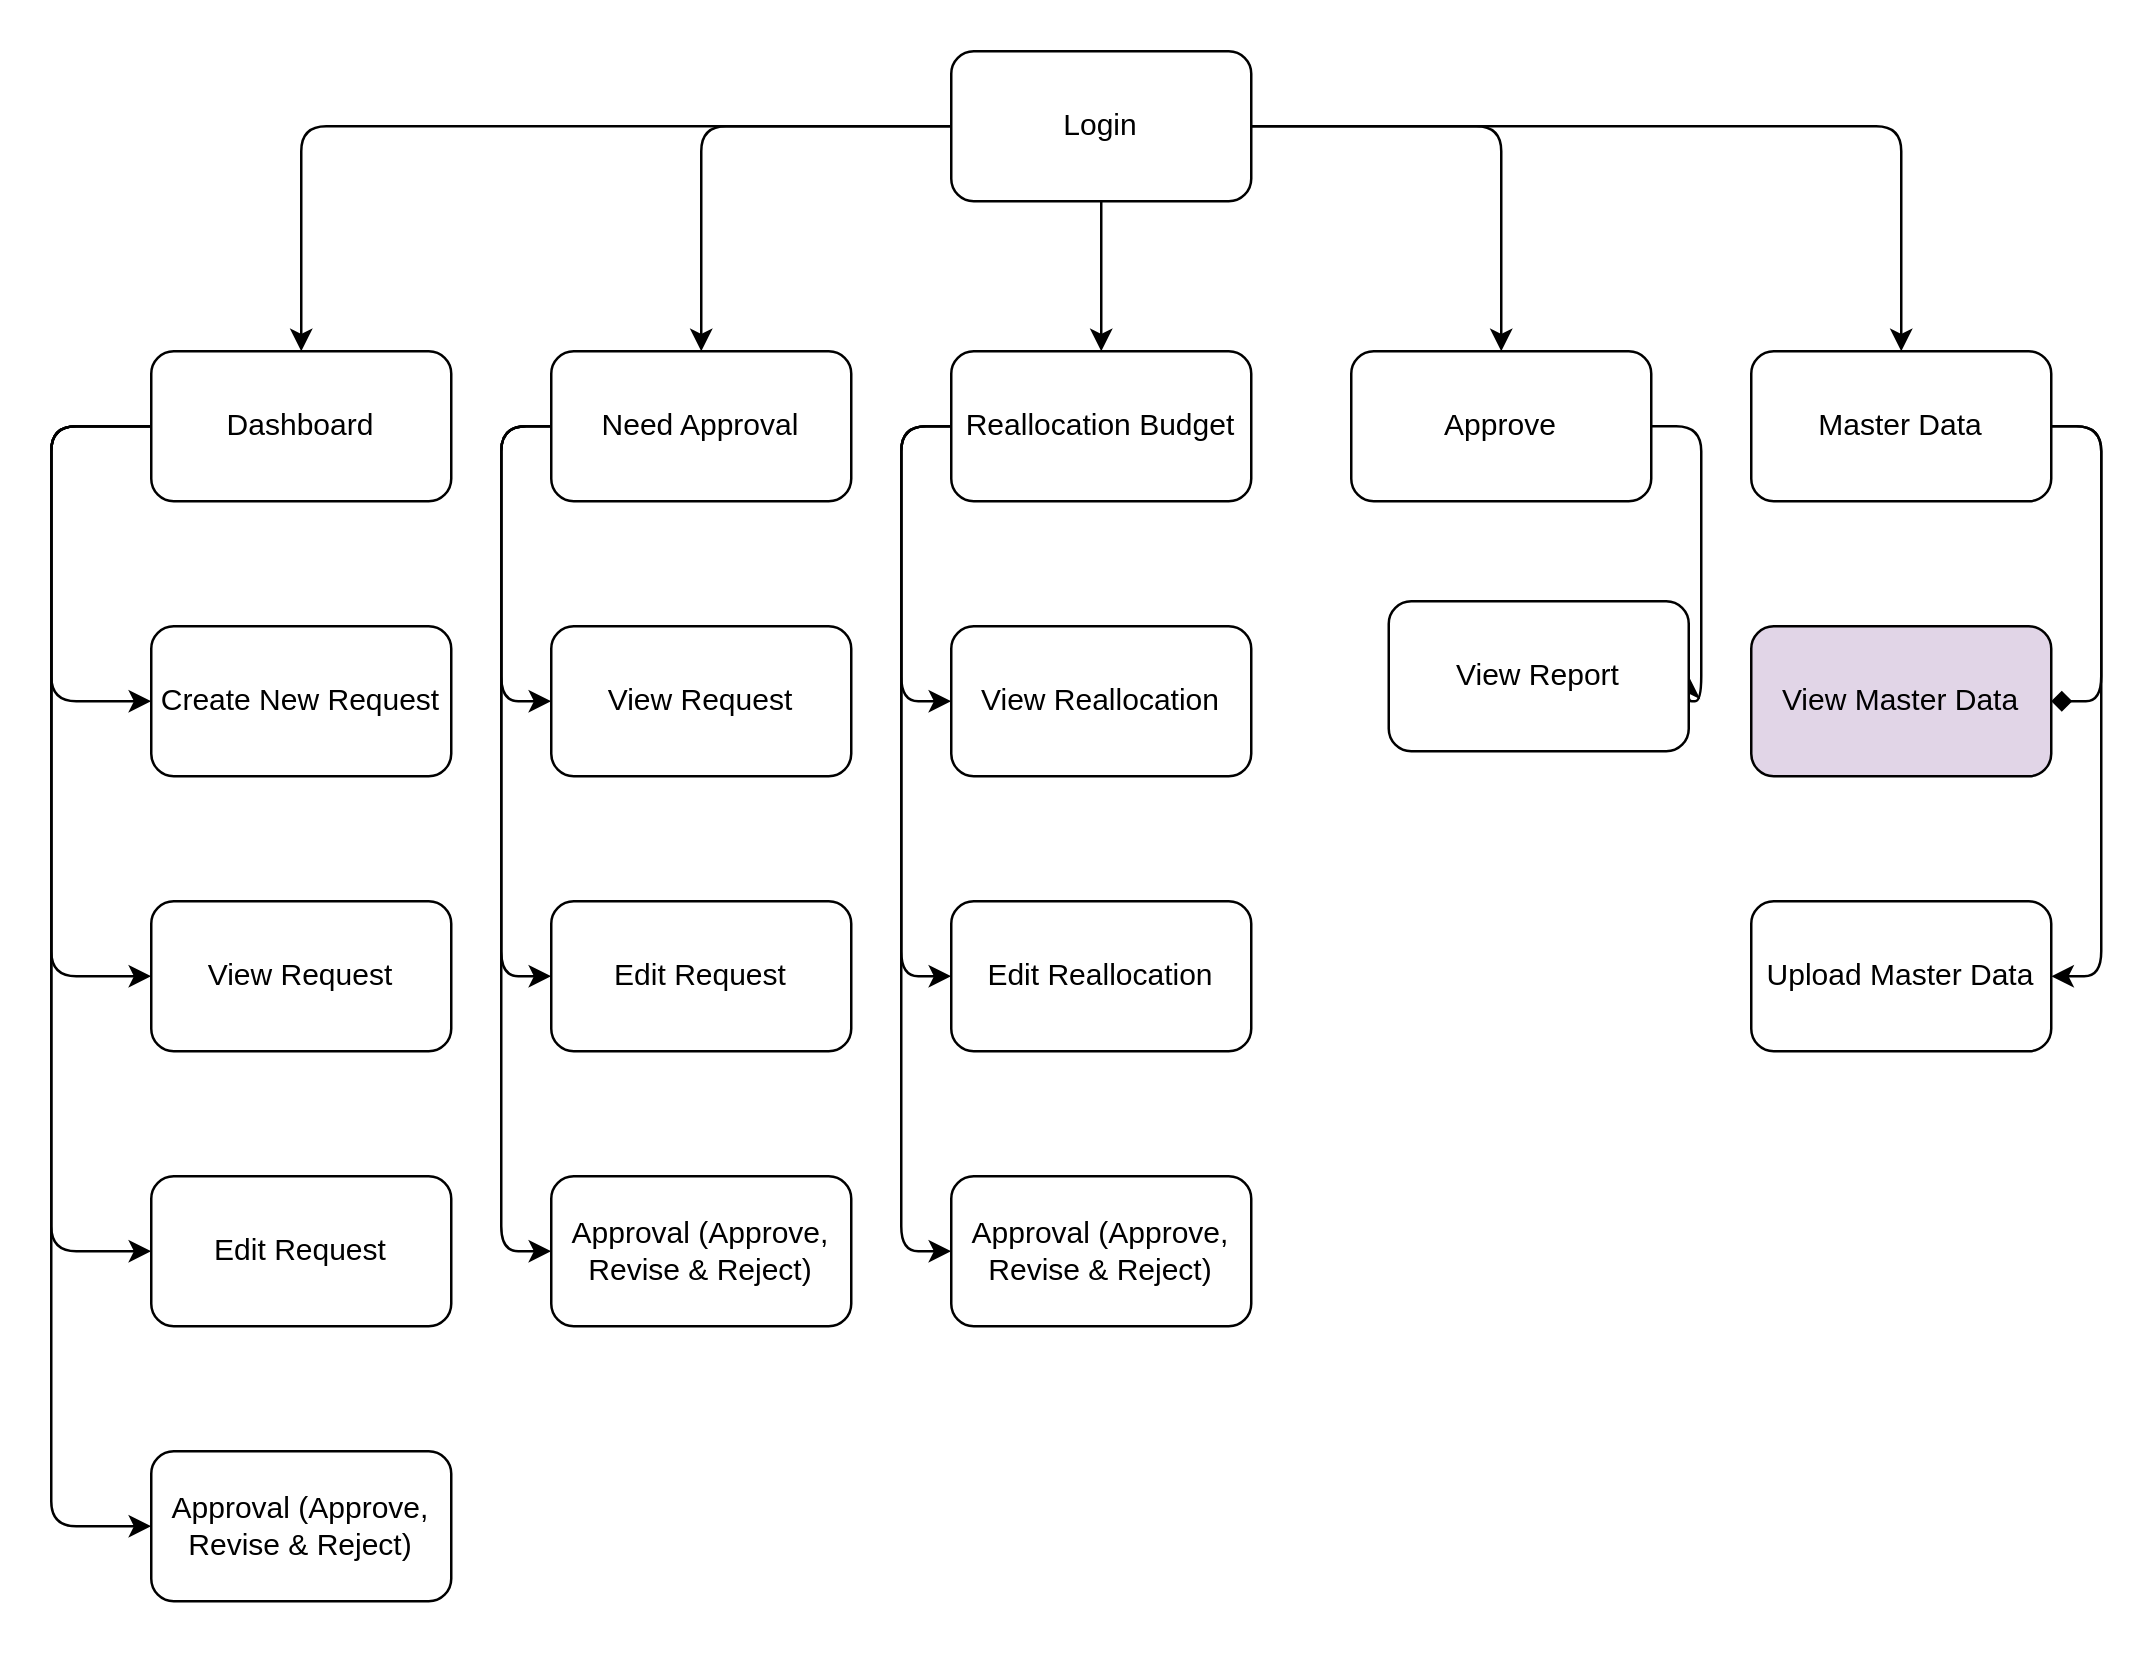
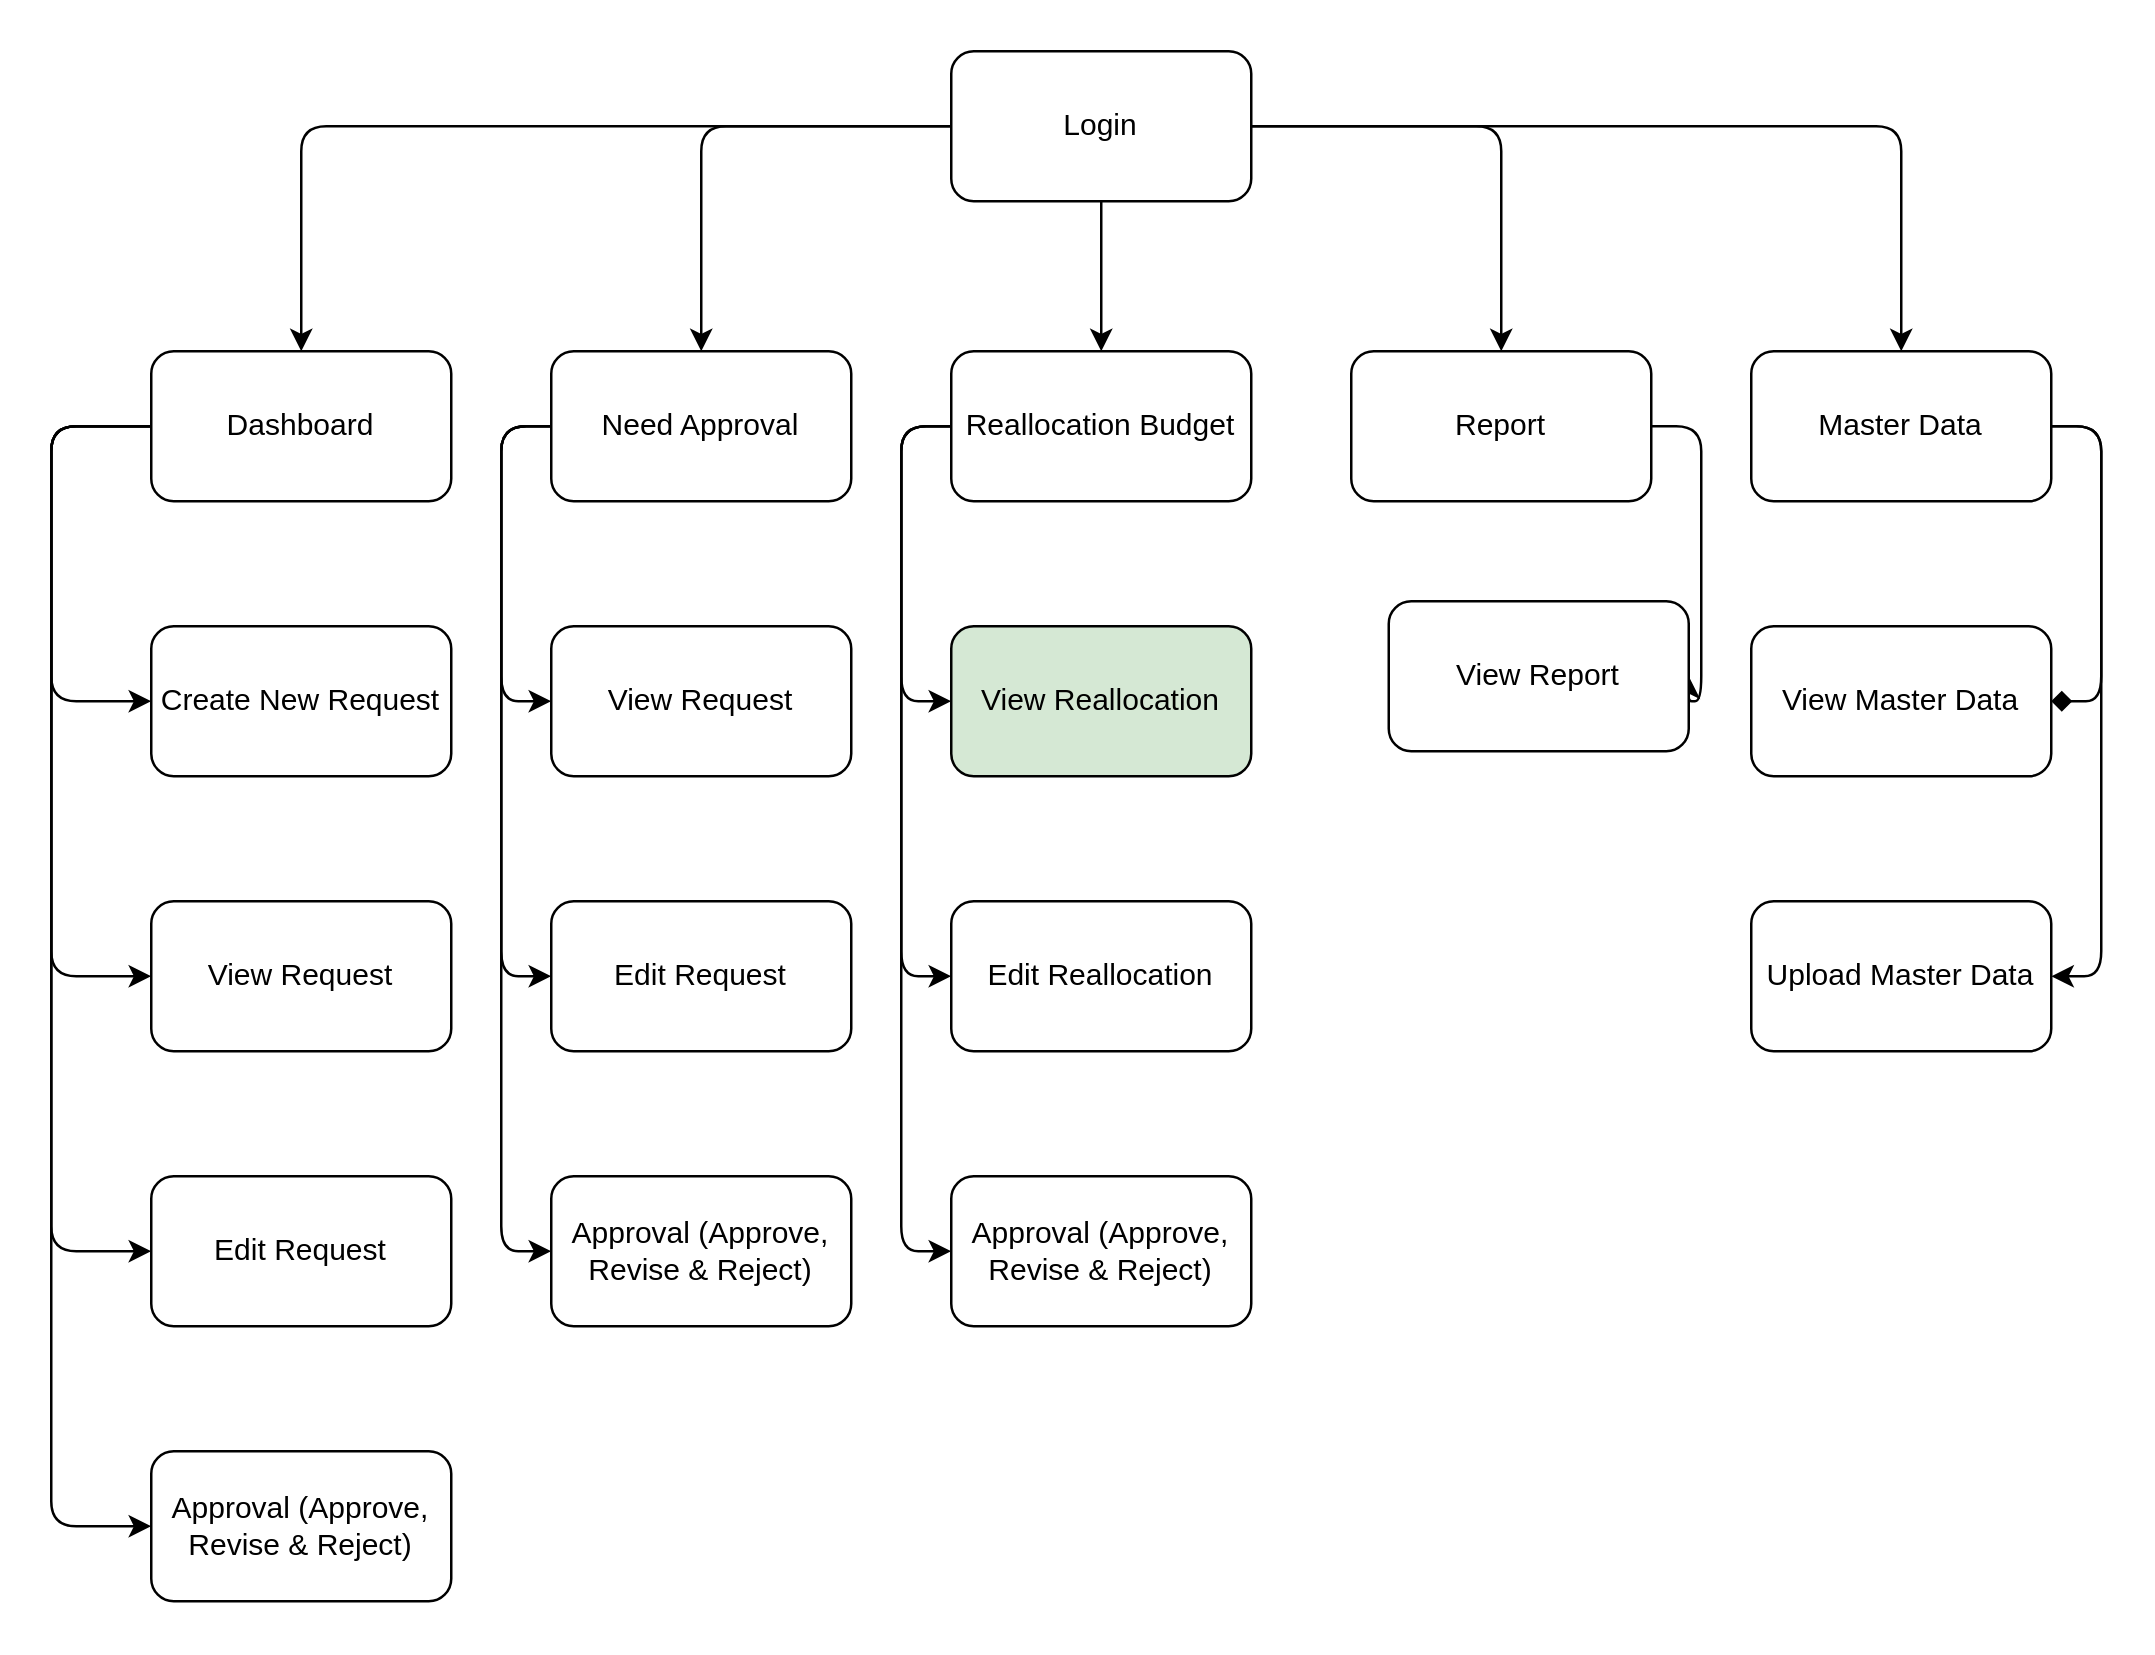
node "Approve": label "Approve" -> "Report"
node "View Reallocation": fillcolor #ffffff -> #d5e8d4
node "View Master Data": fillcolor #e1d5e7 -> #ffffff
